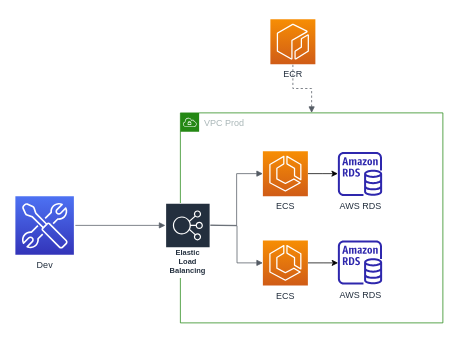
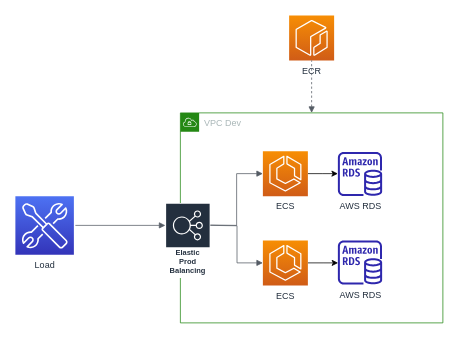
node "ECR": moved (293, 42) -> (312, 38)
node "VPC Prod": label "VPC Prod" -> "VPC Dev"
node "Dev": label "Dev" -> "Load"
node "Elastic Load Balancing": label "Elastic Load Balancing" -> "Elastic Prod Balancing"
